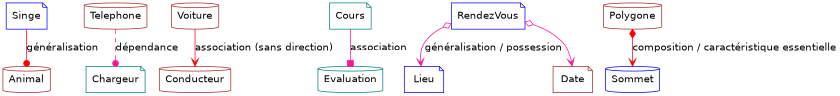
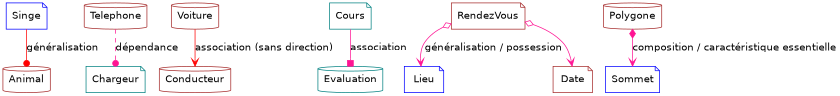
node "RendezVous": color blue -> brown
edge "Polygone" -- "Sommet": color red -> deeppink
node "Sommet": shape cylinder -> note
